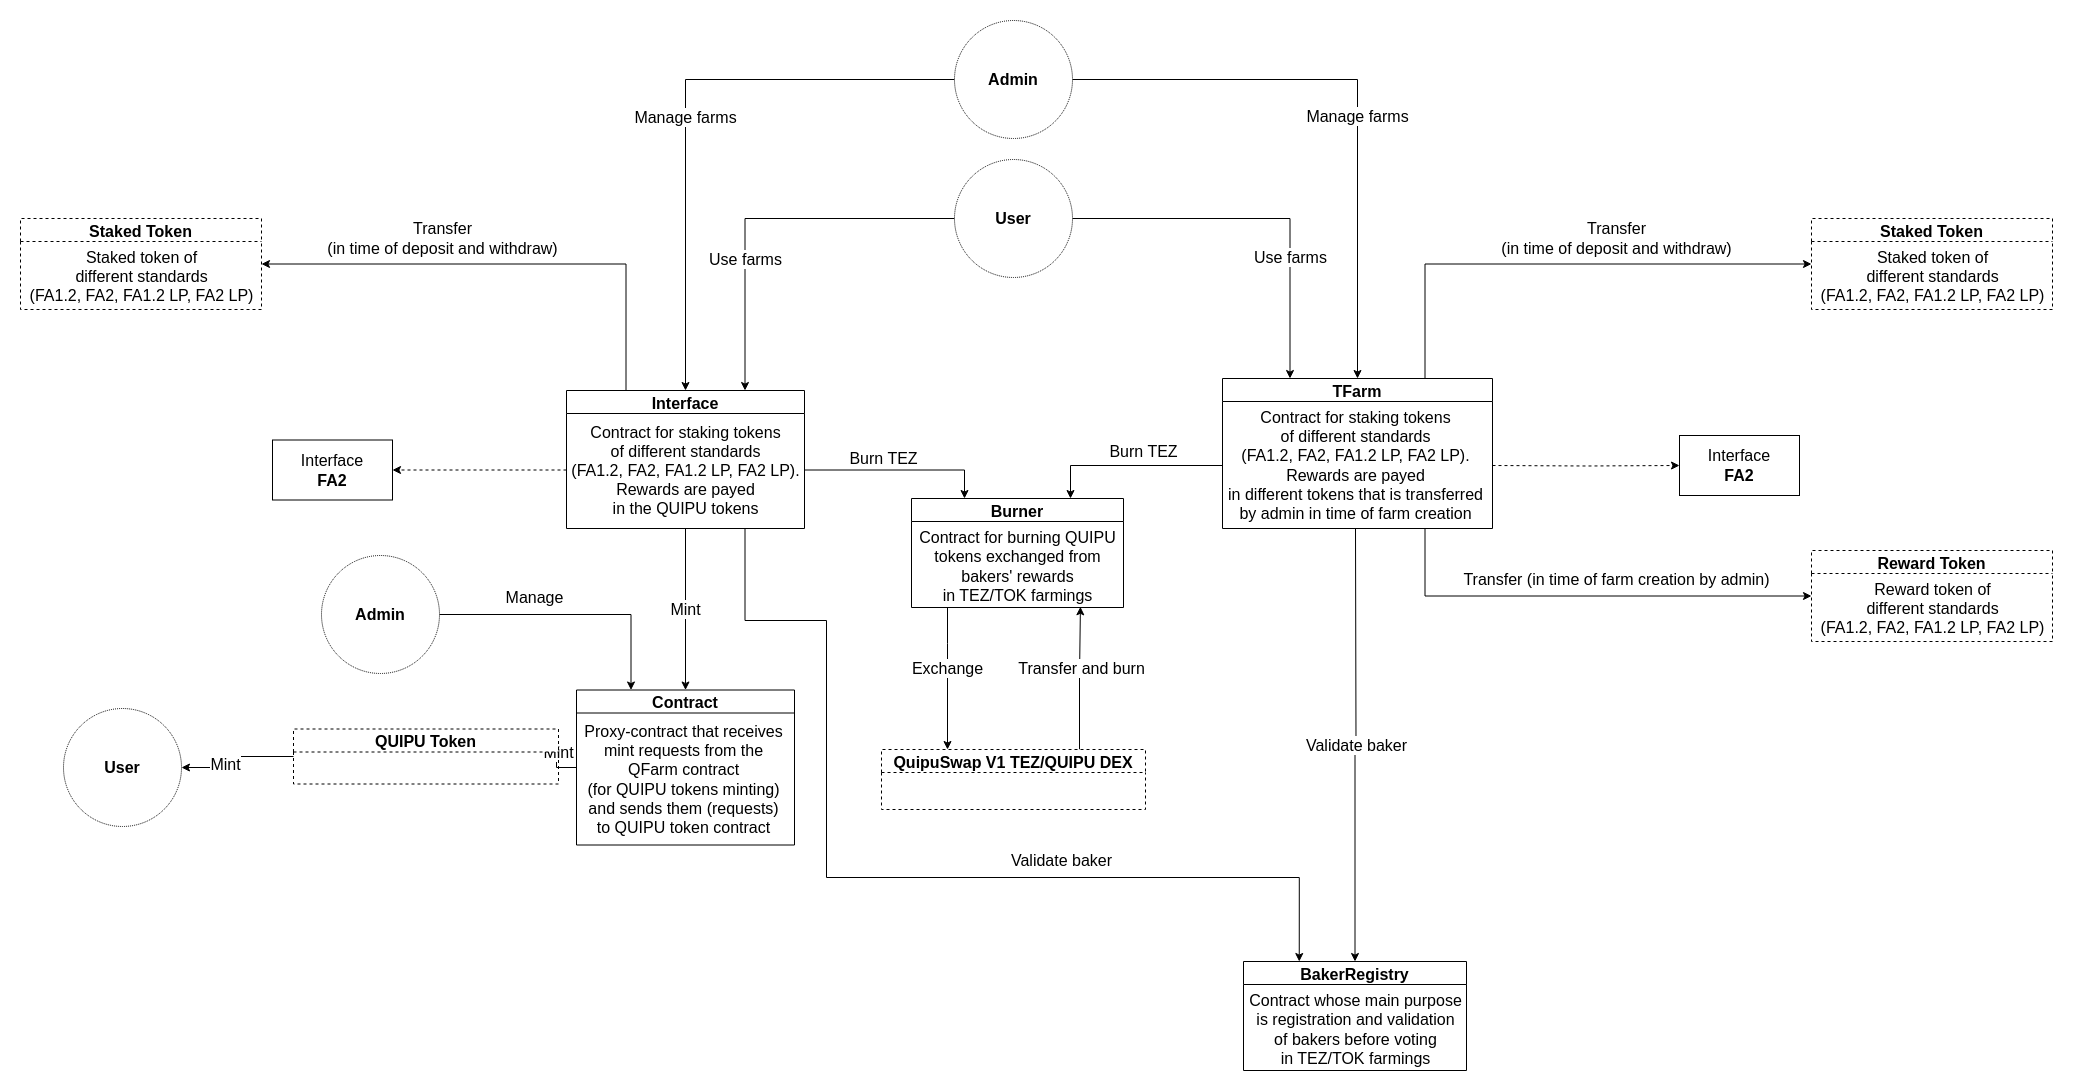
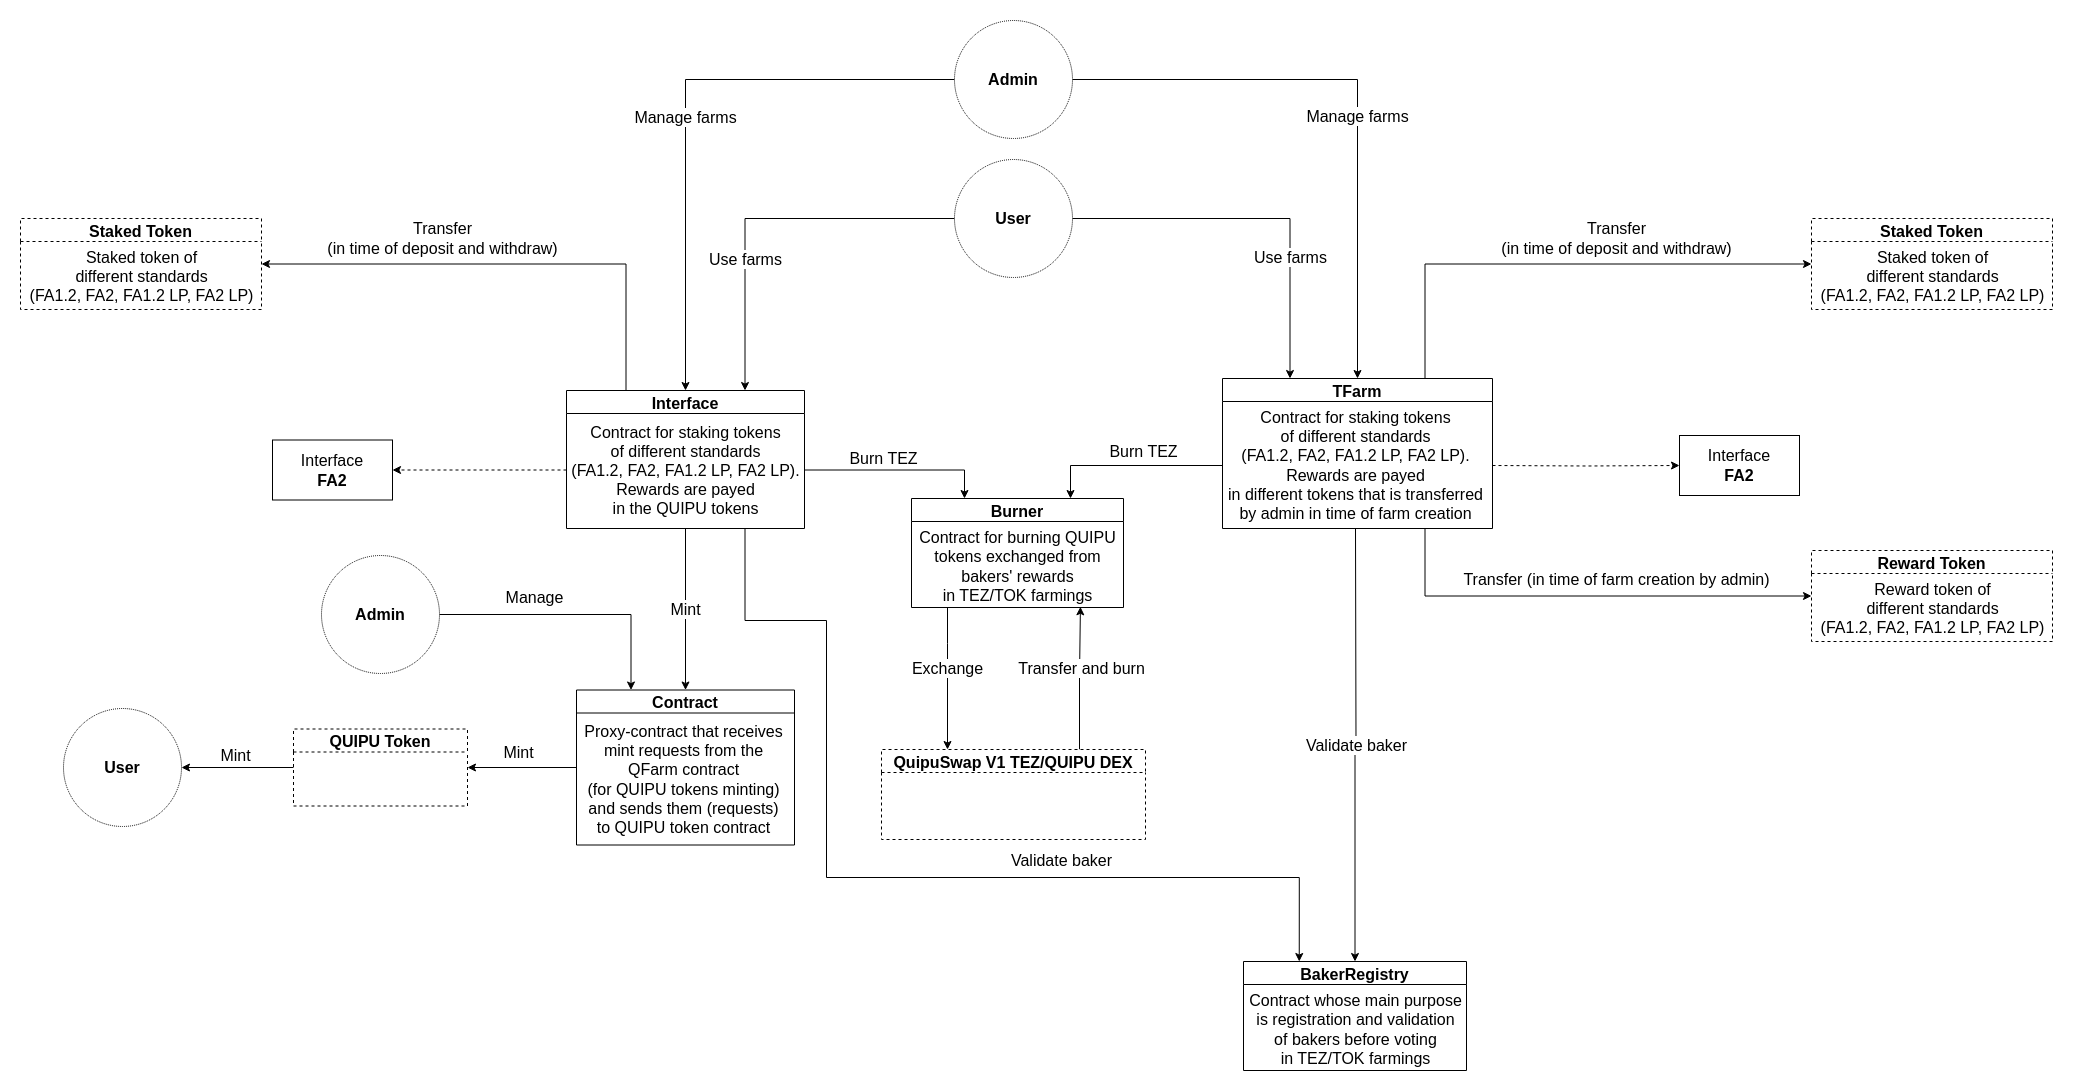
node "QUIPU Token": size 265x55 -> 174x77
node "QuipuSwap V1 TEZ/QUIPU DEX": size 264x60 -> 264x90
